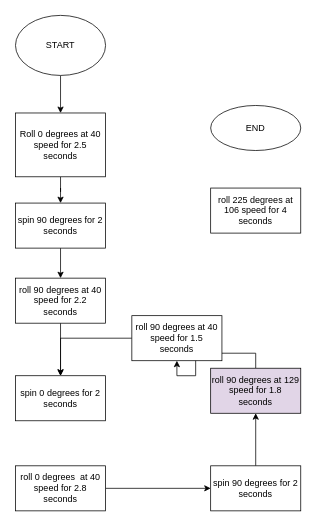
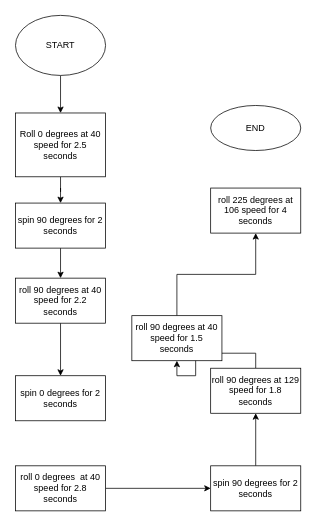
edge "roll 90 degrees at 40 speed for 1.5 seconds" -> "spin 0 degrees for 2 seconds": now "roll 90 degrees at 40 speed for 1.5 seconds" -> "roll 225 degrees at 106 speed for 4 seconds"
node "roll 90 degrees at 129 speed for 1.8 seconds": fillcolor #e1d5e7 -> #ffffff
